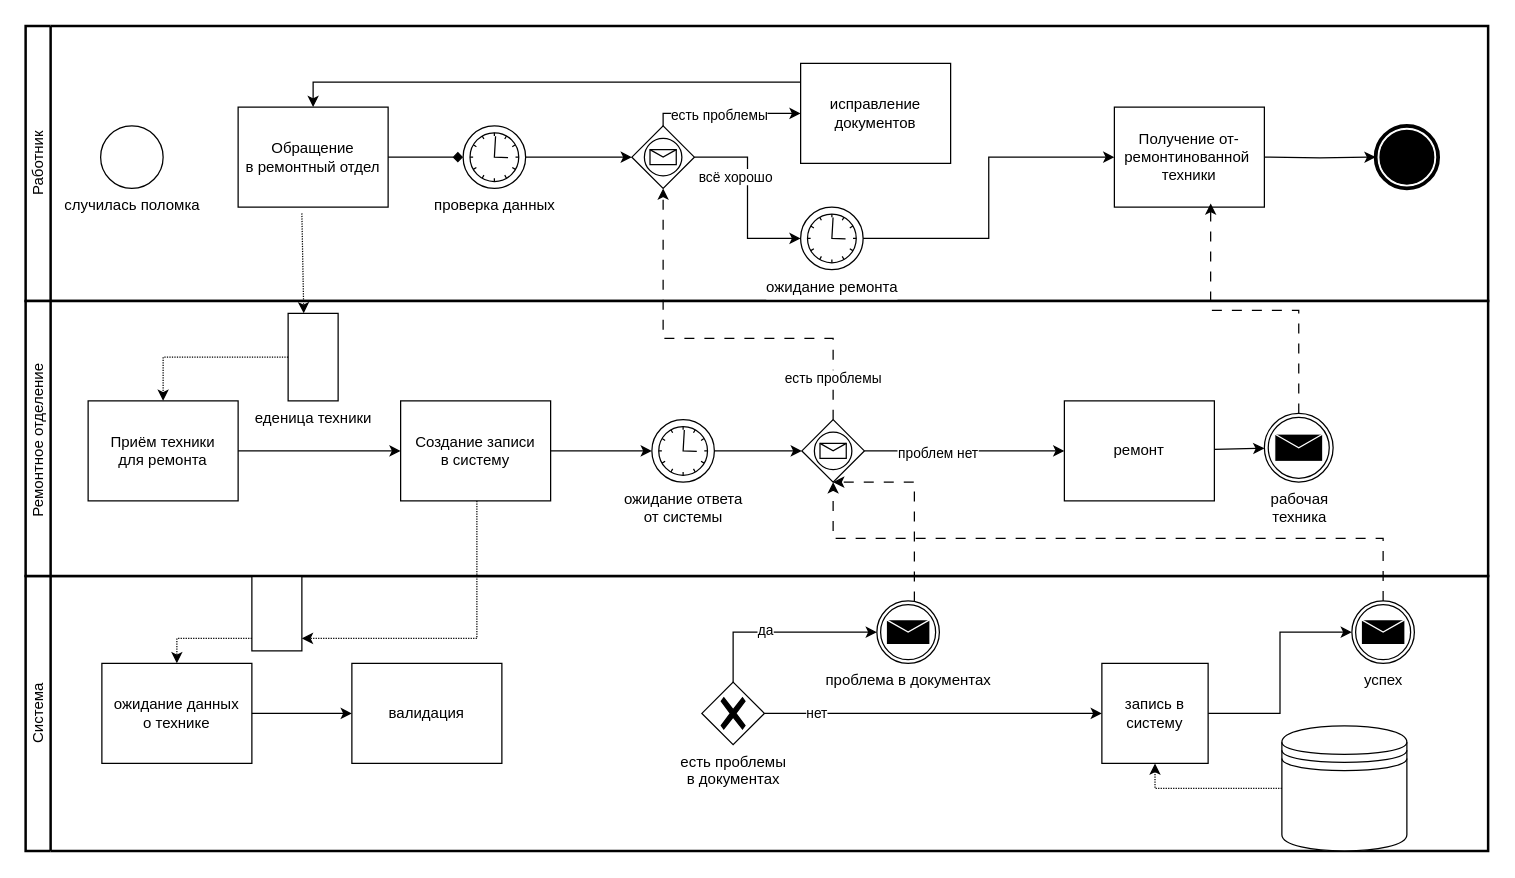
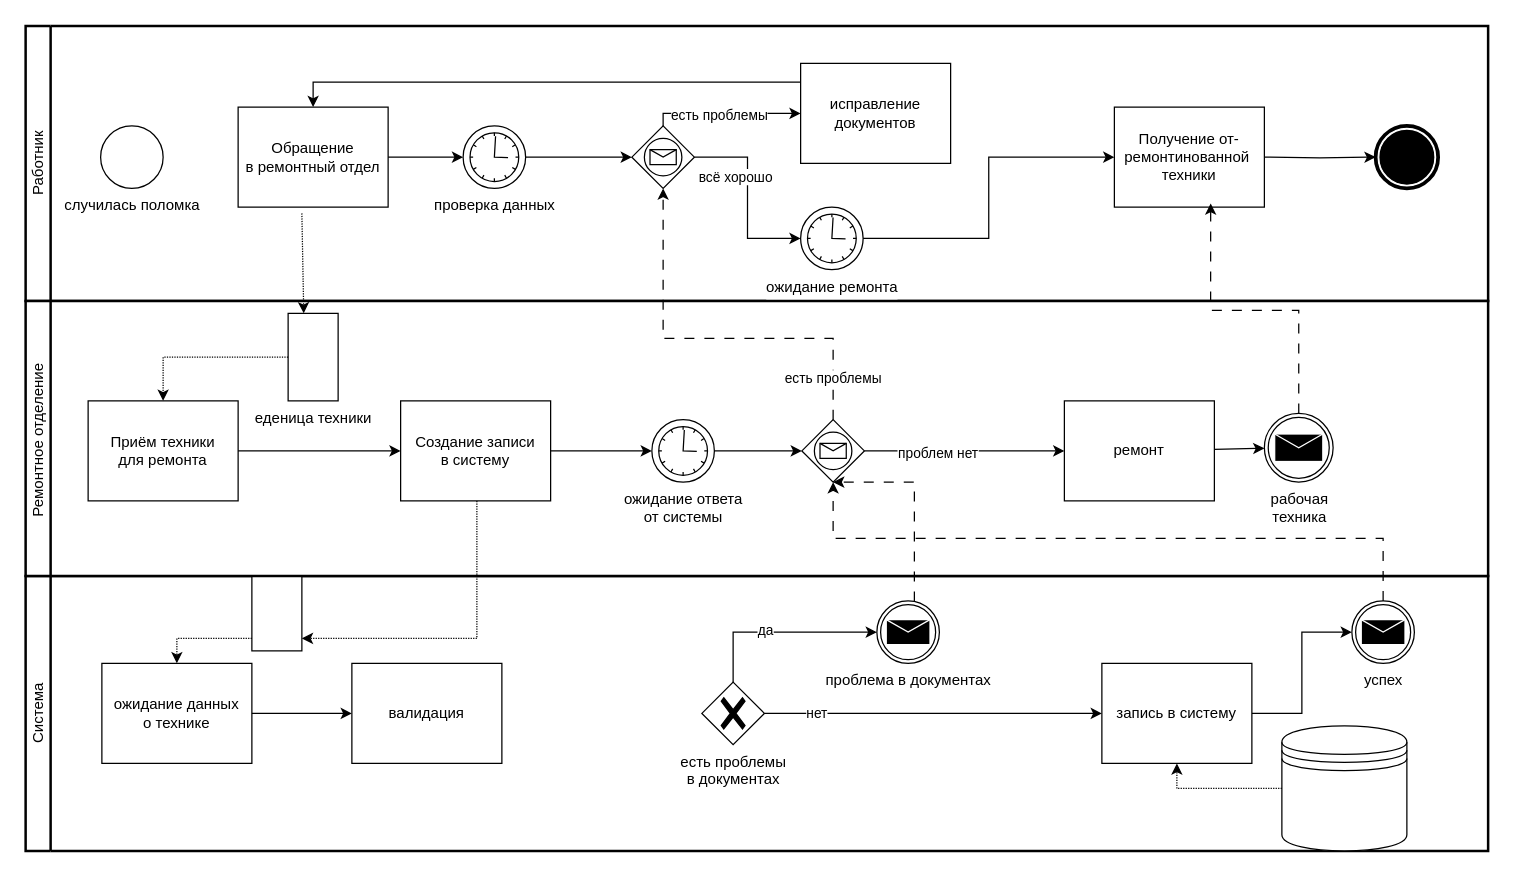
edge "Обращение в ремонтный отдел" -> "проверка данных": arrowhead diamond -> classic
node "запись в систему": size 106x100 -> 150x100
